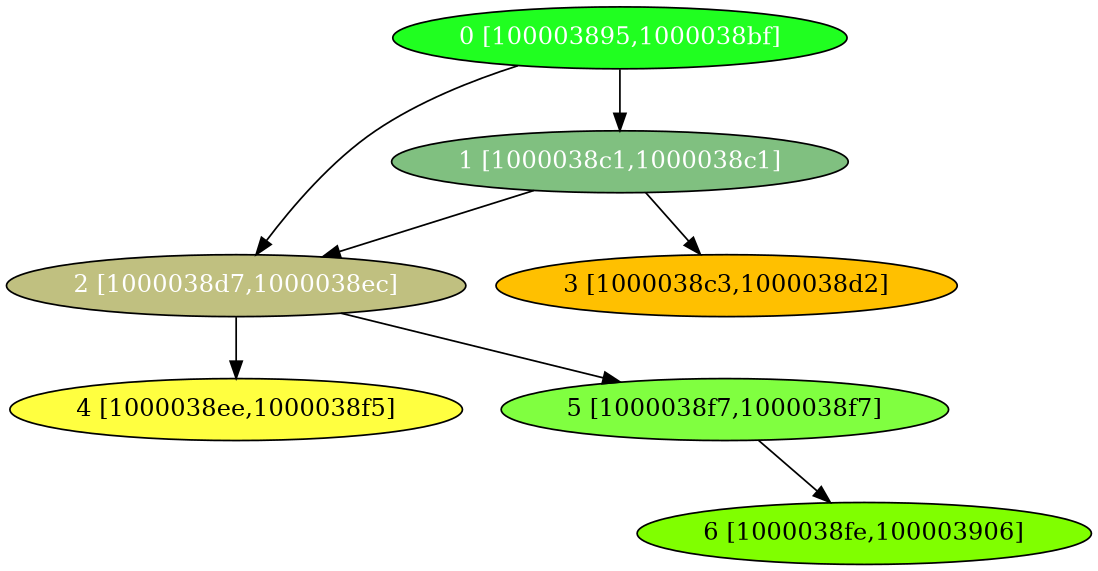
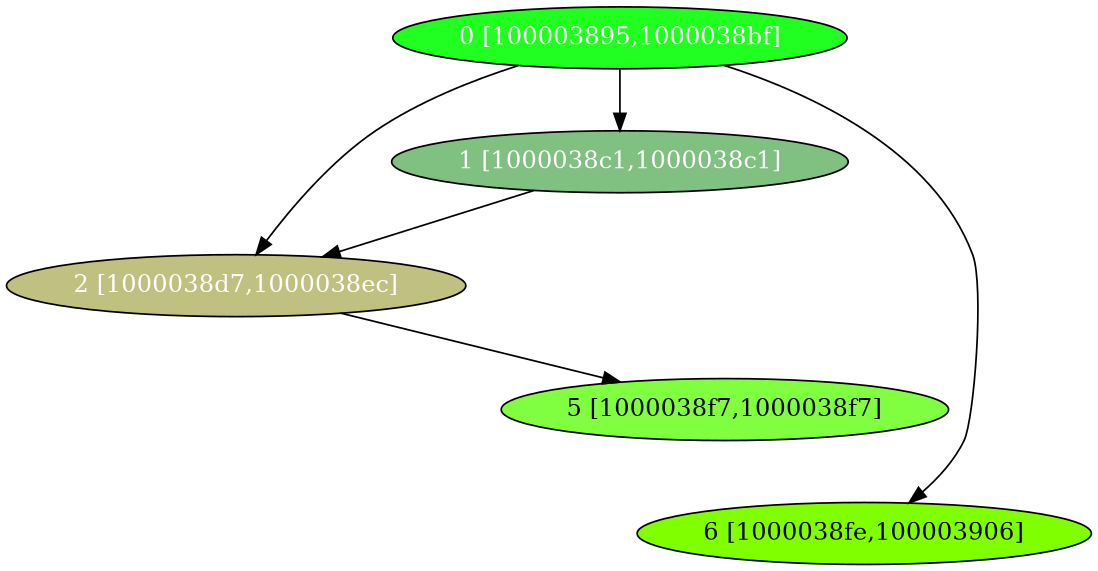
node "3 [1000038c3,1000038d2]": removed
node "4 [1000038ee,1000038f5]": removed
edge "5 [1000038f7,1000038f7]" -> "6 [1000038fe,100003906]": now "0 [100003895,1000038bf]" -> "6 [1000038fe,100003906]"
